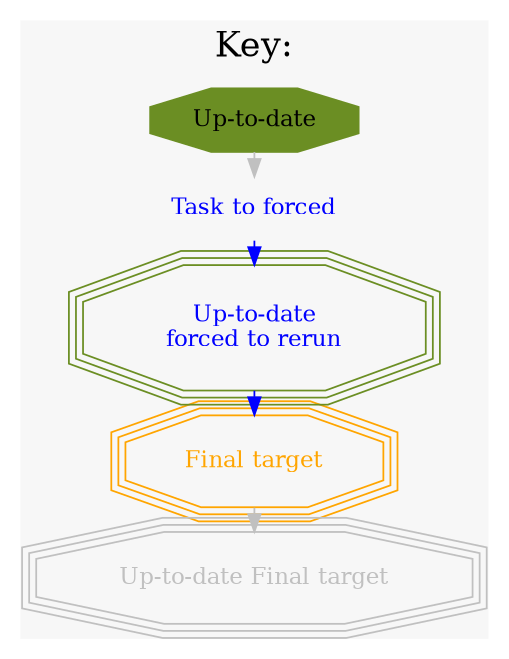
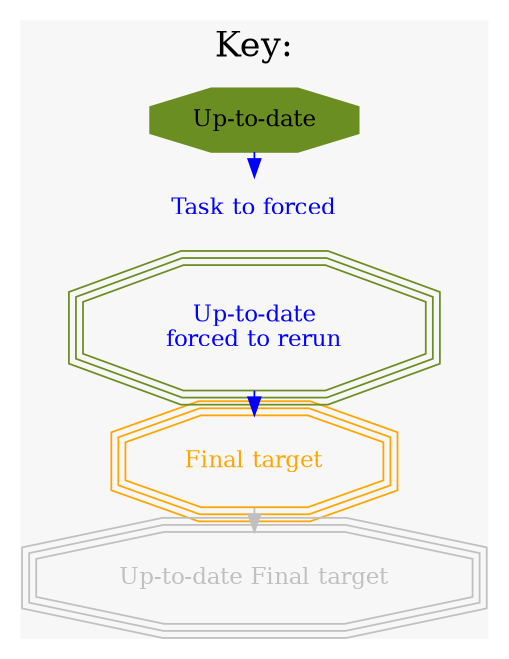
edge "Up-to-date" -> "Task to forced": color gray -> blue
edge "Task to forced" -> "Up-to-date forced to rerun": removed
